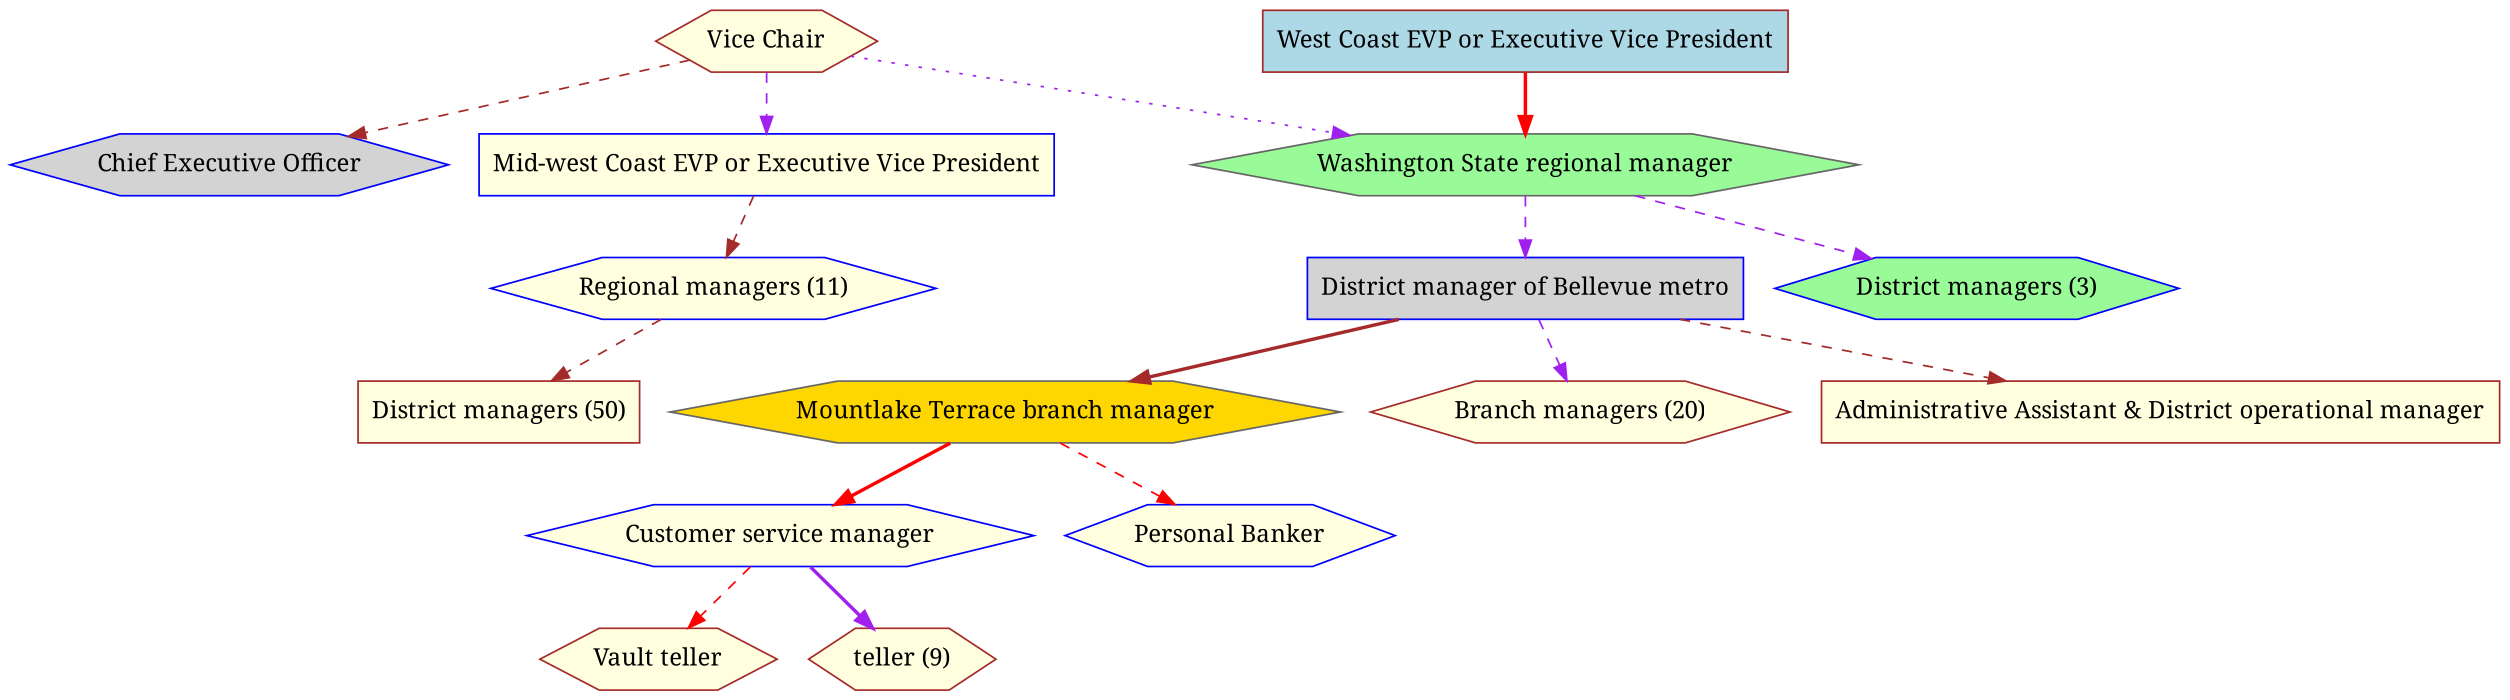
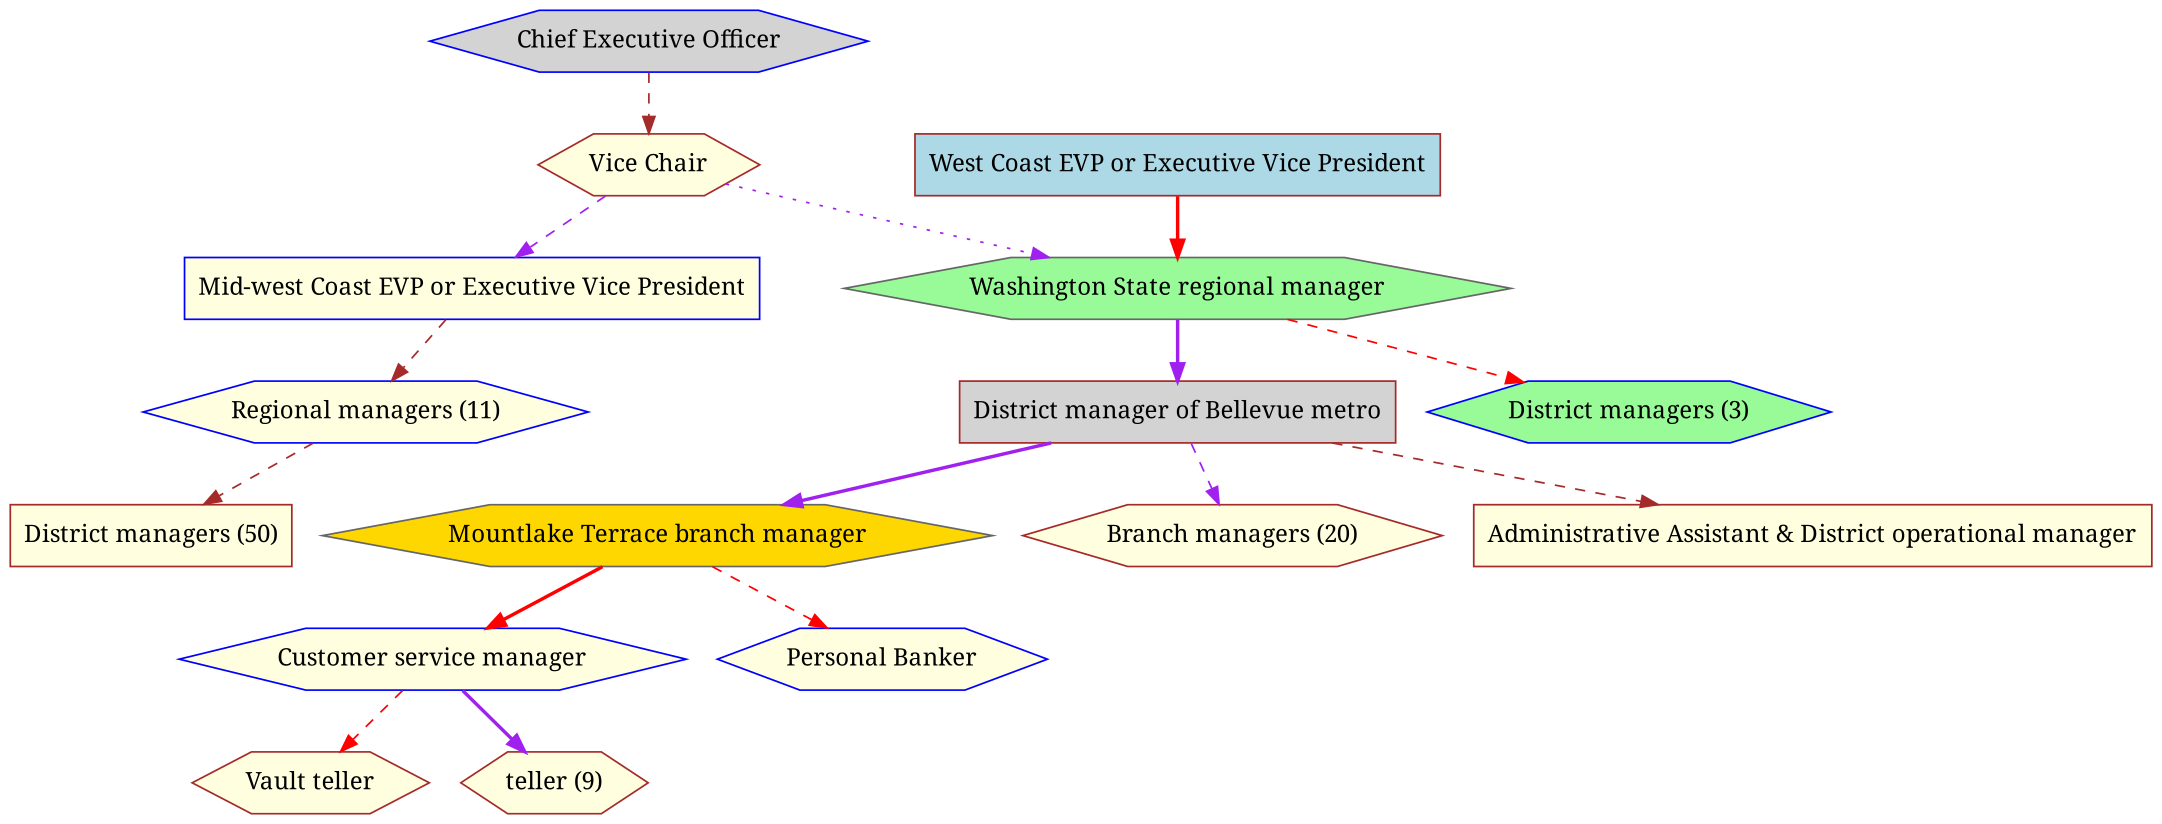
edge "Vice Chair" -> "Chief Executive Officer": reversed
edge "Washington State regional manager" -> "District manager of Bellevue metro": style dashed -> bold
edge "Washington State regional manager" -> "District managers (3)": color purple -> red
node "District manager of Bellevue metro": color blue -> brown
edge "District manager of Bellevue metro" -> "Mountlake Terrace branch manager": color brown -> purple
